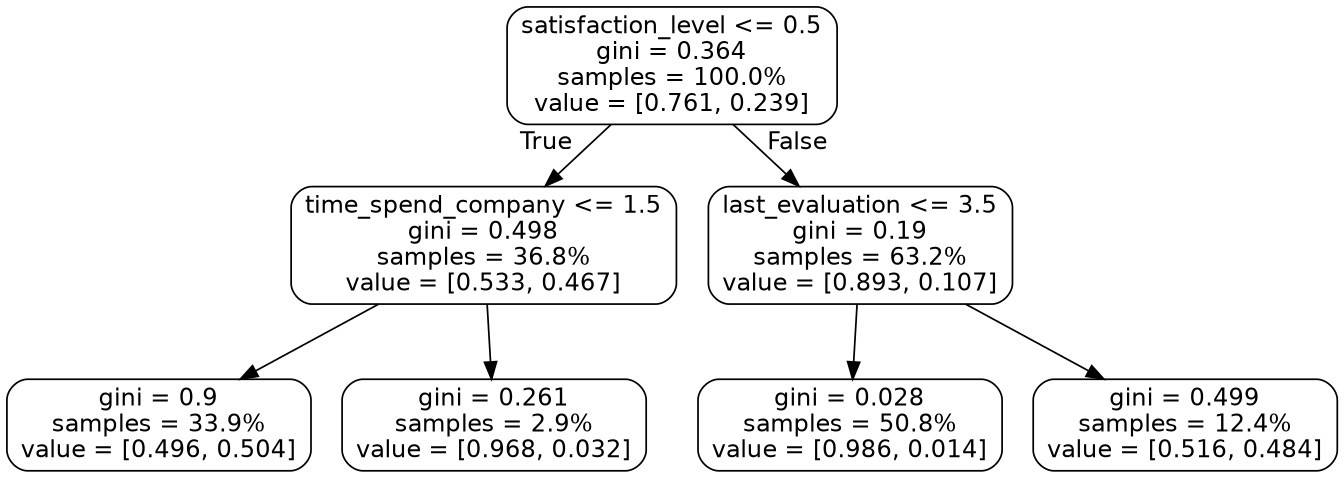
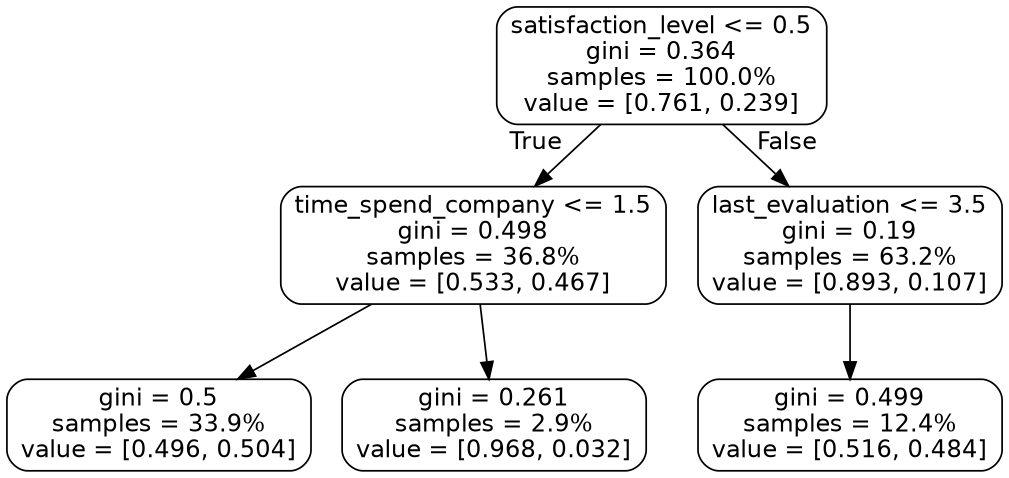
node "gini = 0.9 samples = 33.9% value = [0.496, 0.504]": label "gini = 0.9 samples = 33.9% value = [0.496, 0.504]" -> "gini = 0.5 samples = 33.9% value = [0.496, 0.504]"
node "gini = 0.028 samples = 50.8% value = [0.986, 0.014]": removed
